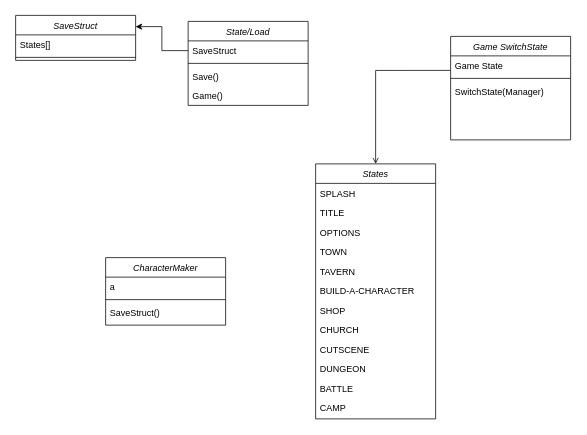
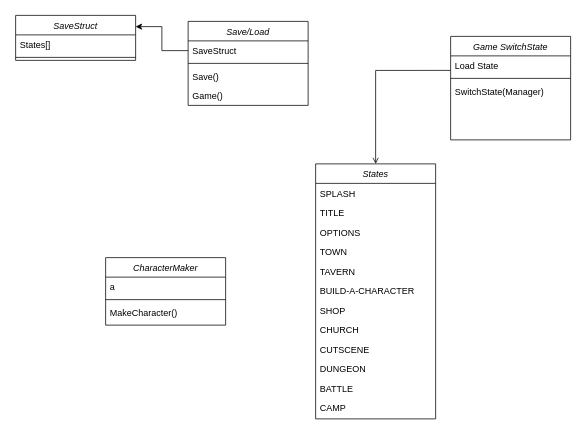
node "State/Load": label "State/Load" -> "Save/Load"
node "Game State": label "Game State" -> "Load State"
node "SaveStruct()": label "SaveStruct()" -> "MakeCharacter()"
